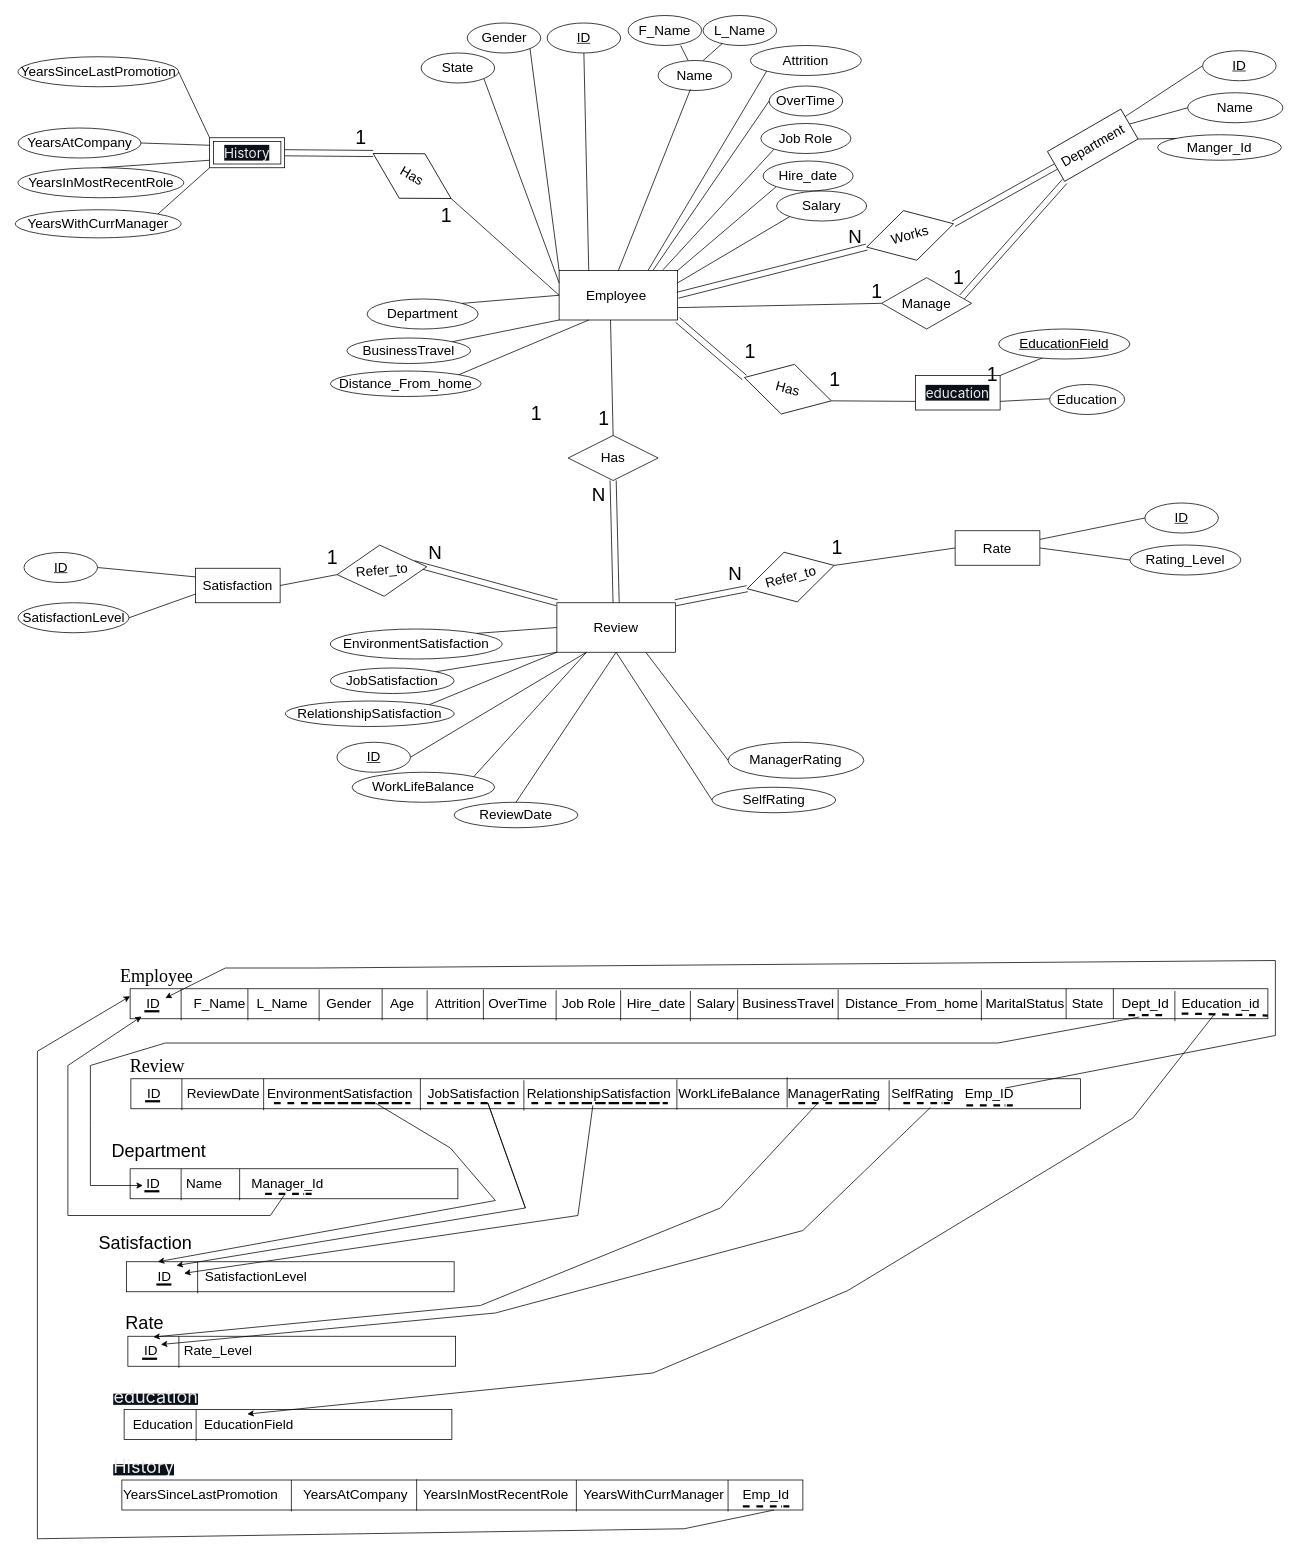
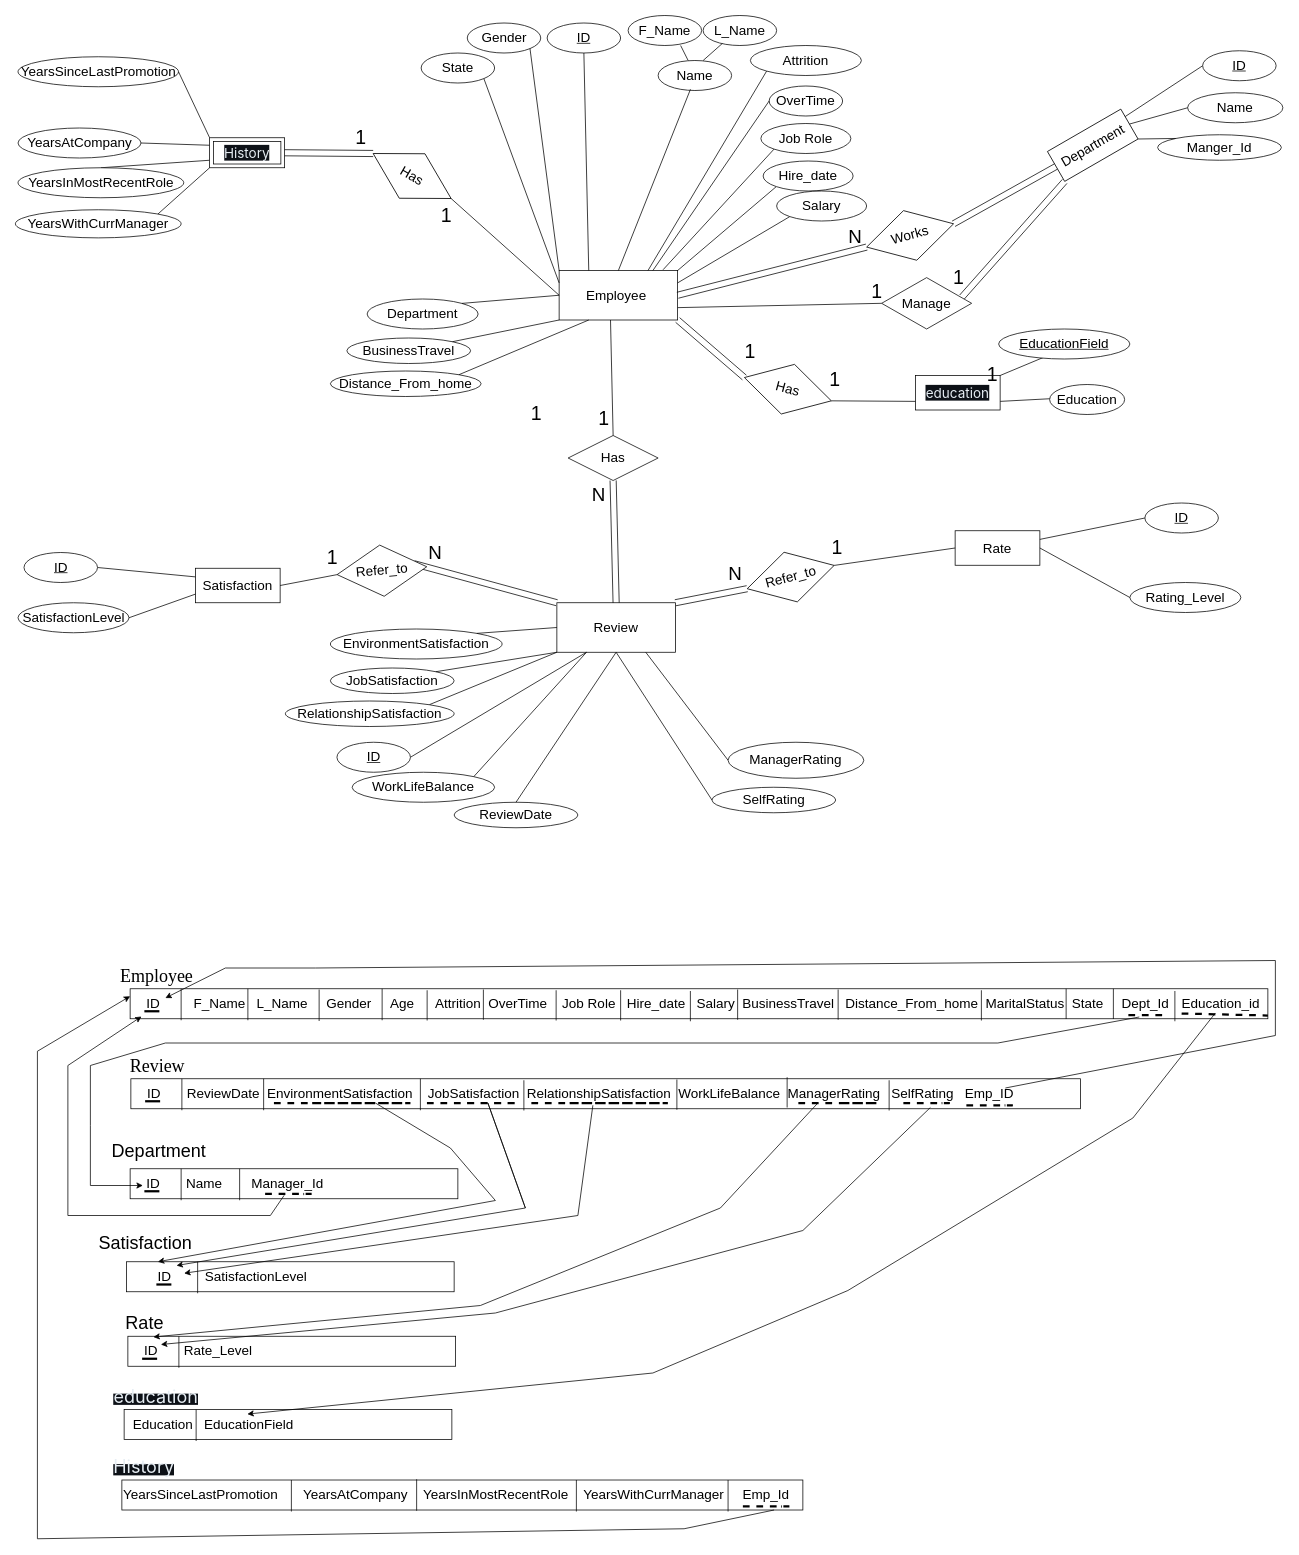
node "Rating_Level": moved (1185, 560) -> (1185, 597)
